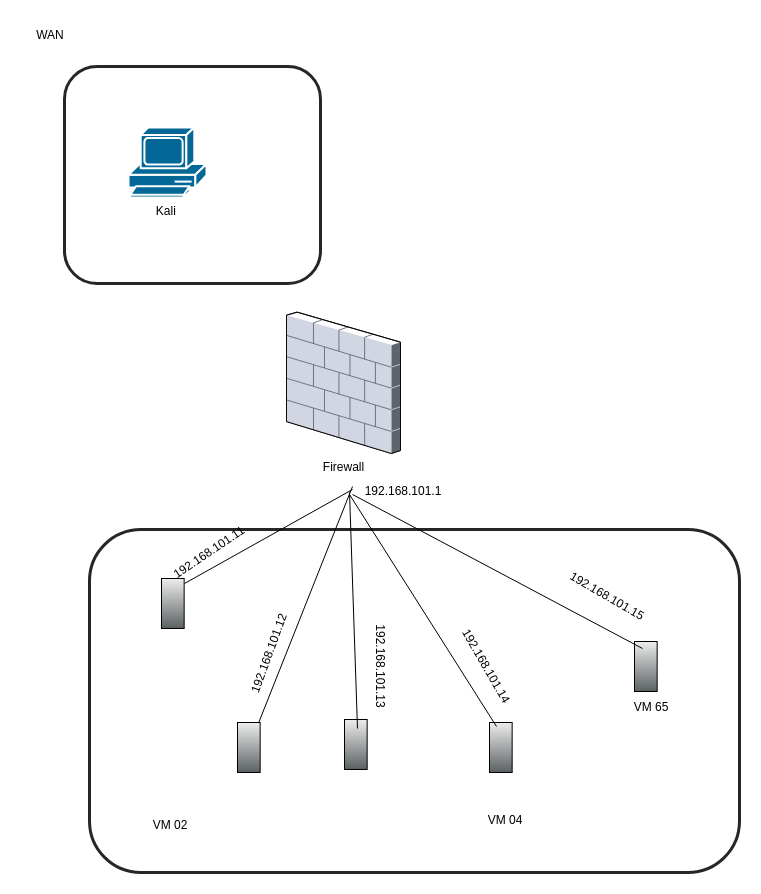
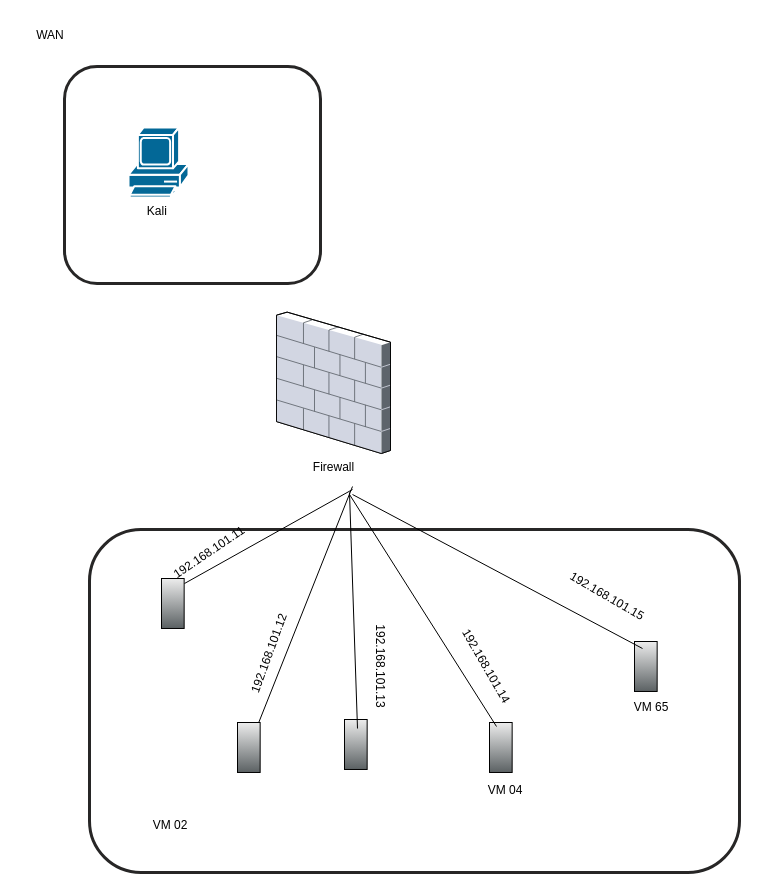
node "Kali": size 78x70 -> 60x70
node "Firewall": moved (344, 383) -> (334, 383)
node "192.168.101.1": removed
node "VM 04": moved (506, 821) -> (506, 791)
